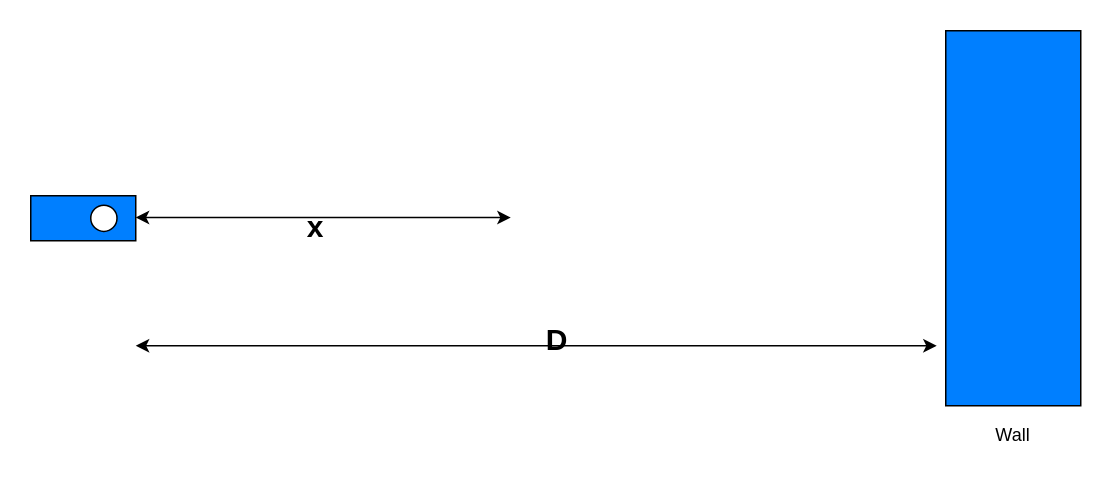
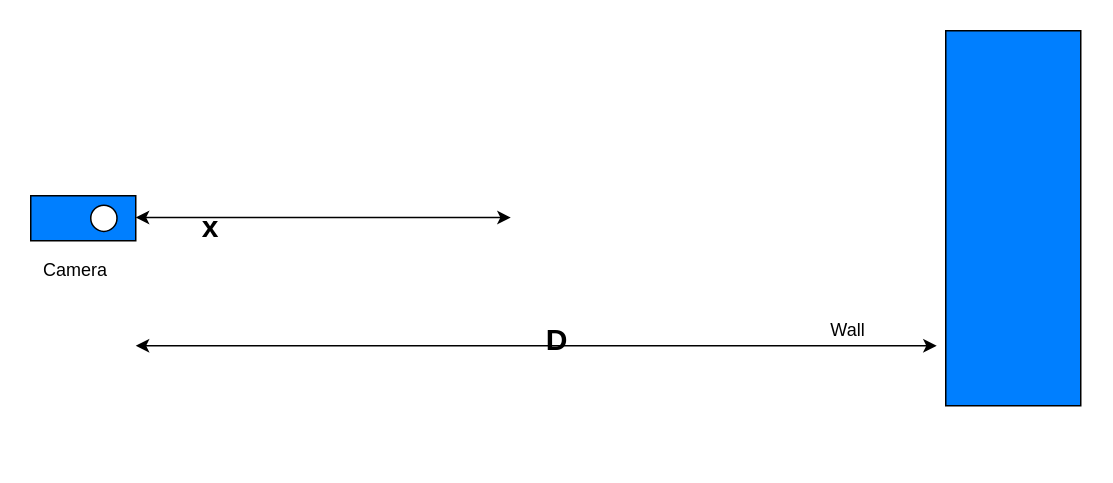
node "x": moved (316, 226) -> (211, 226)
node "Camera": added
node "Wall": moved (1013, 436) -> (848, 331)
